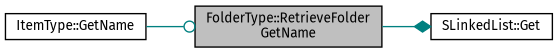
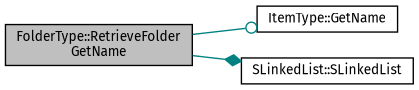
edge "ItemType::GetName" -> "FolderType::RetrieveFolder GetName": reversed
node "SLinkedList::Get": label "SLinkedList::Get" -> "SLinkedList::SLinkedList"
